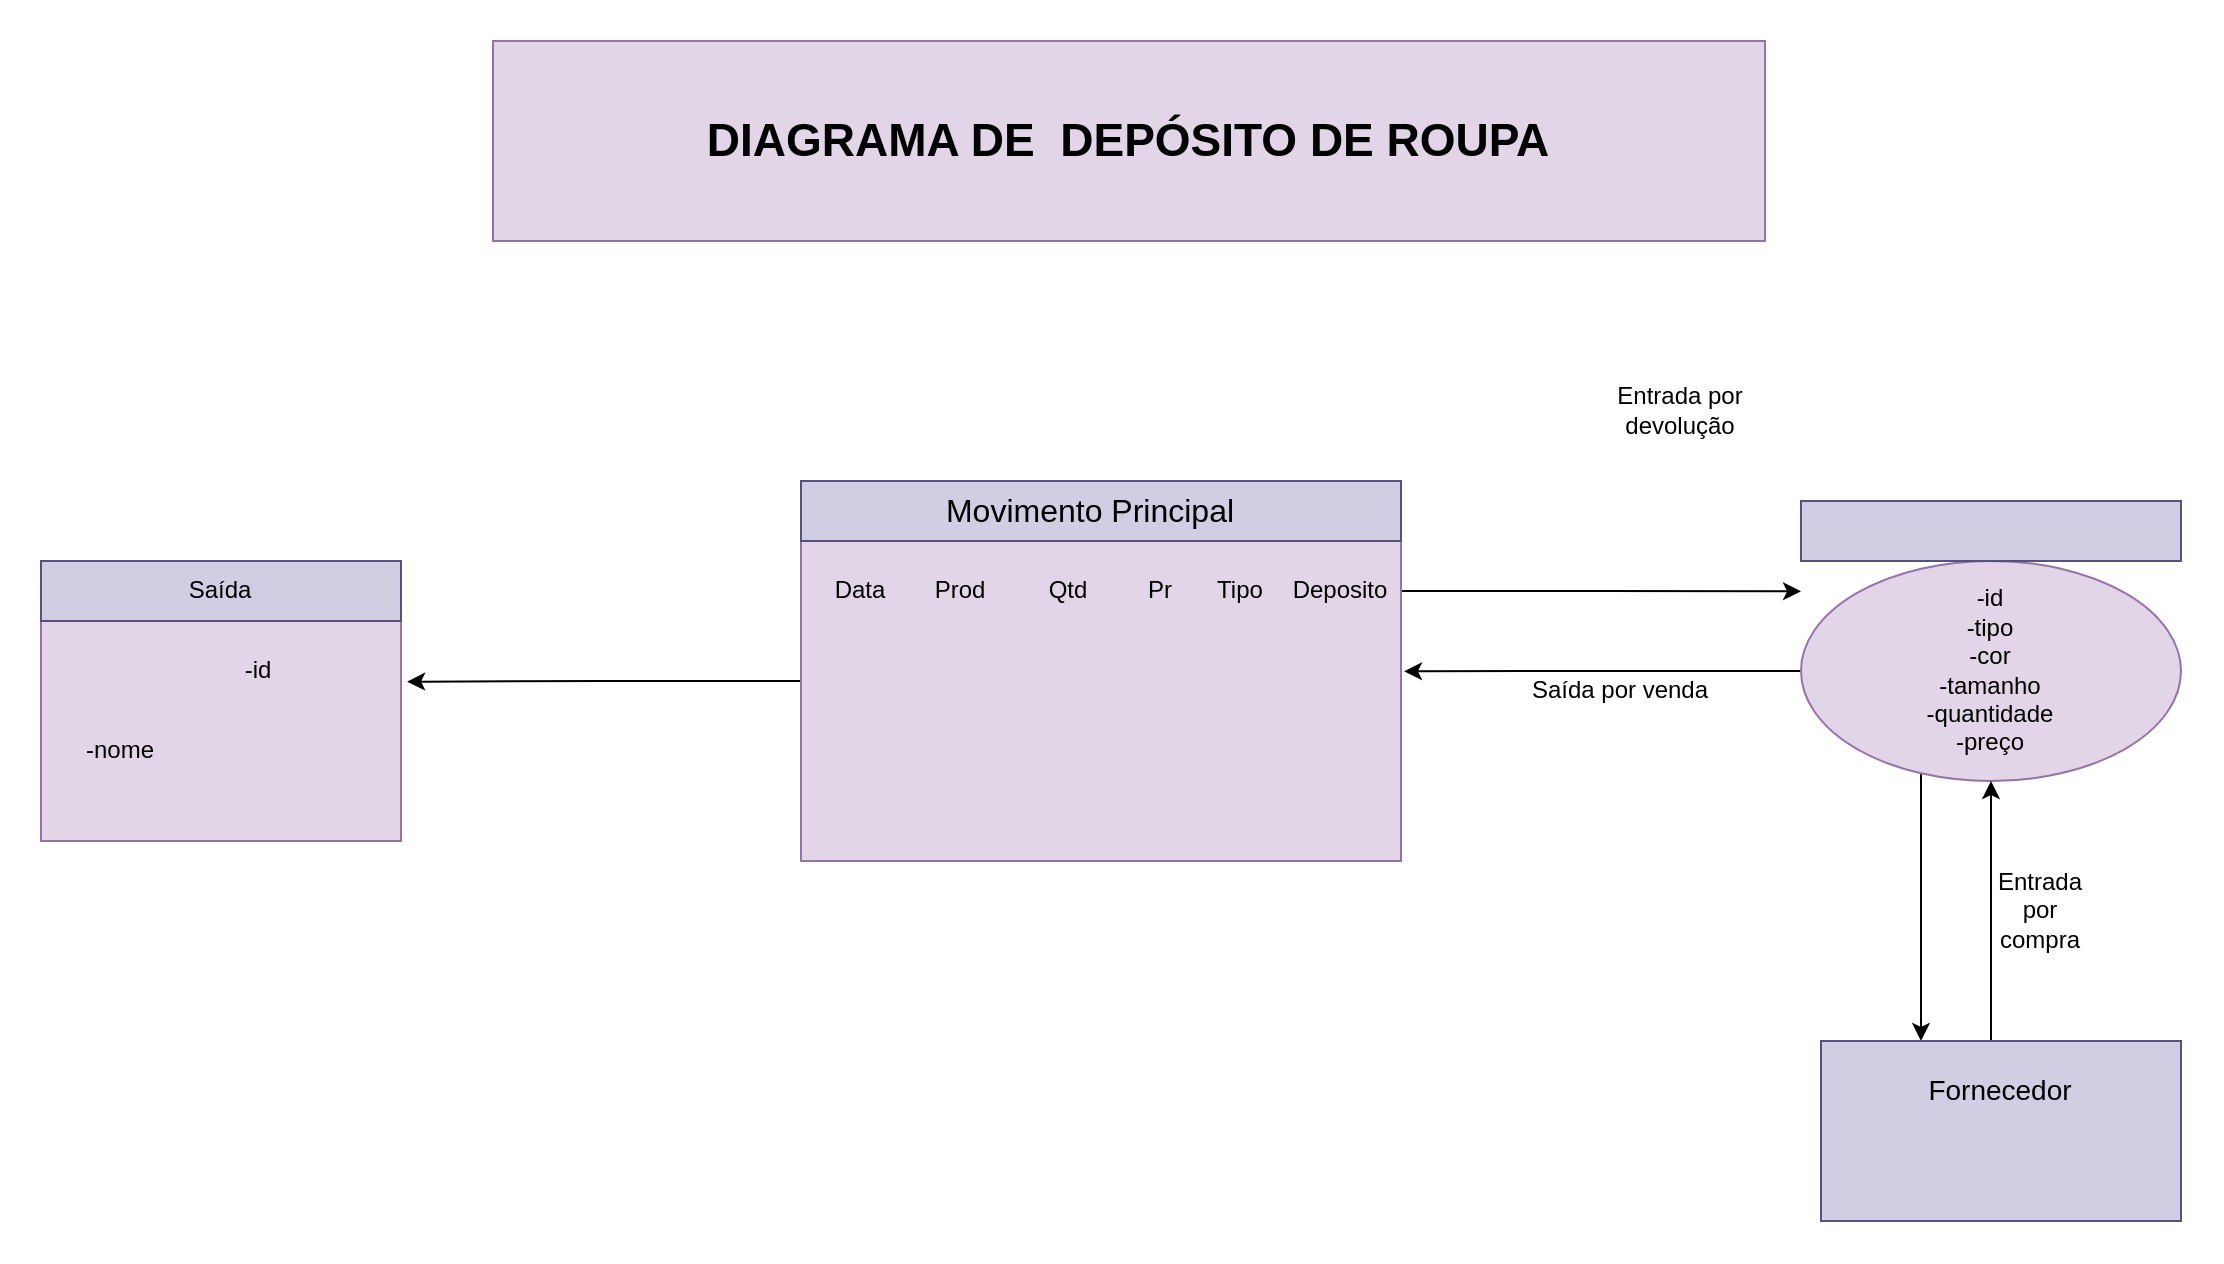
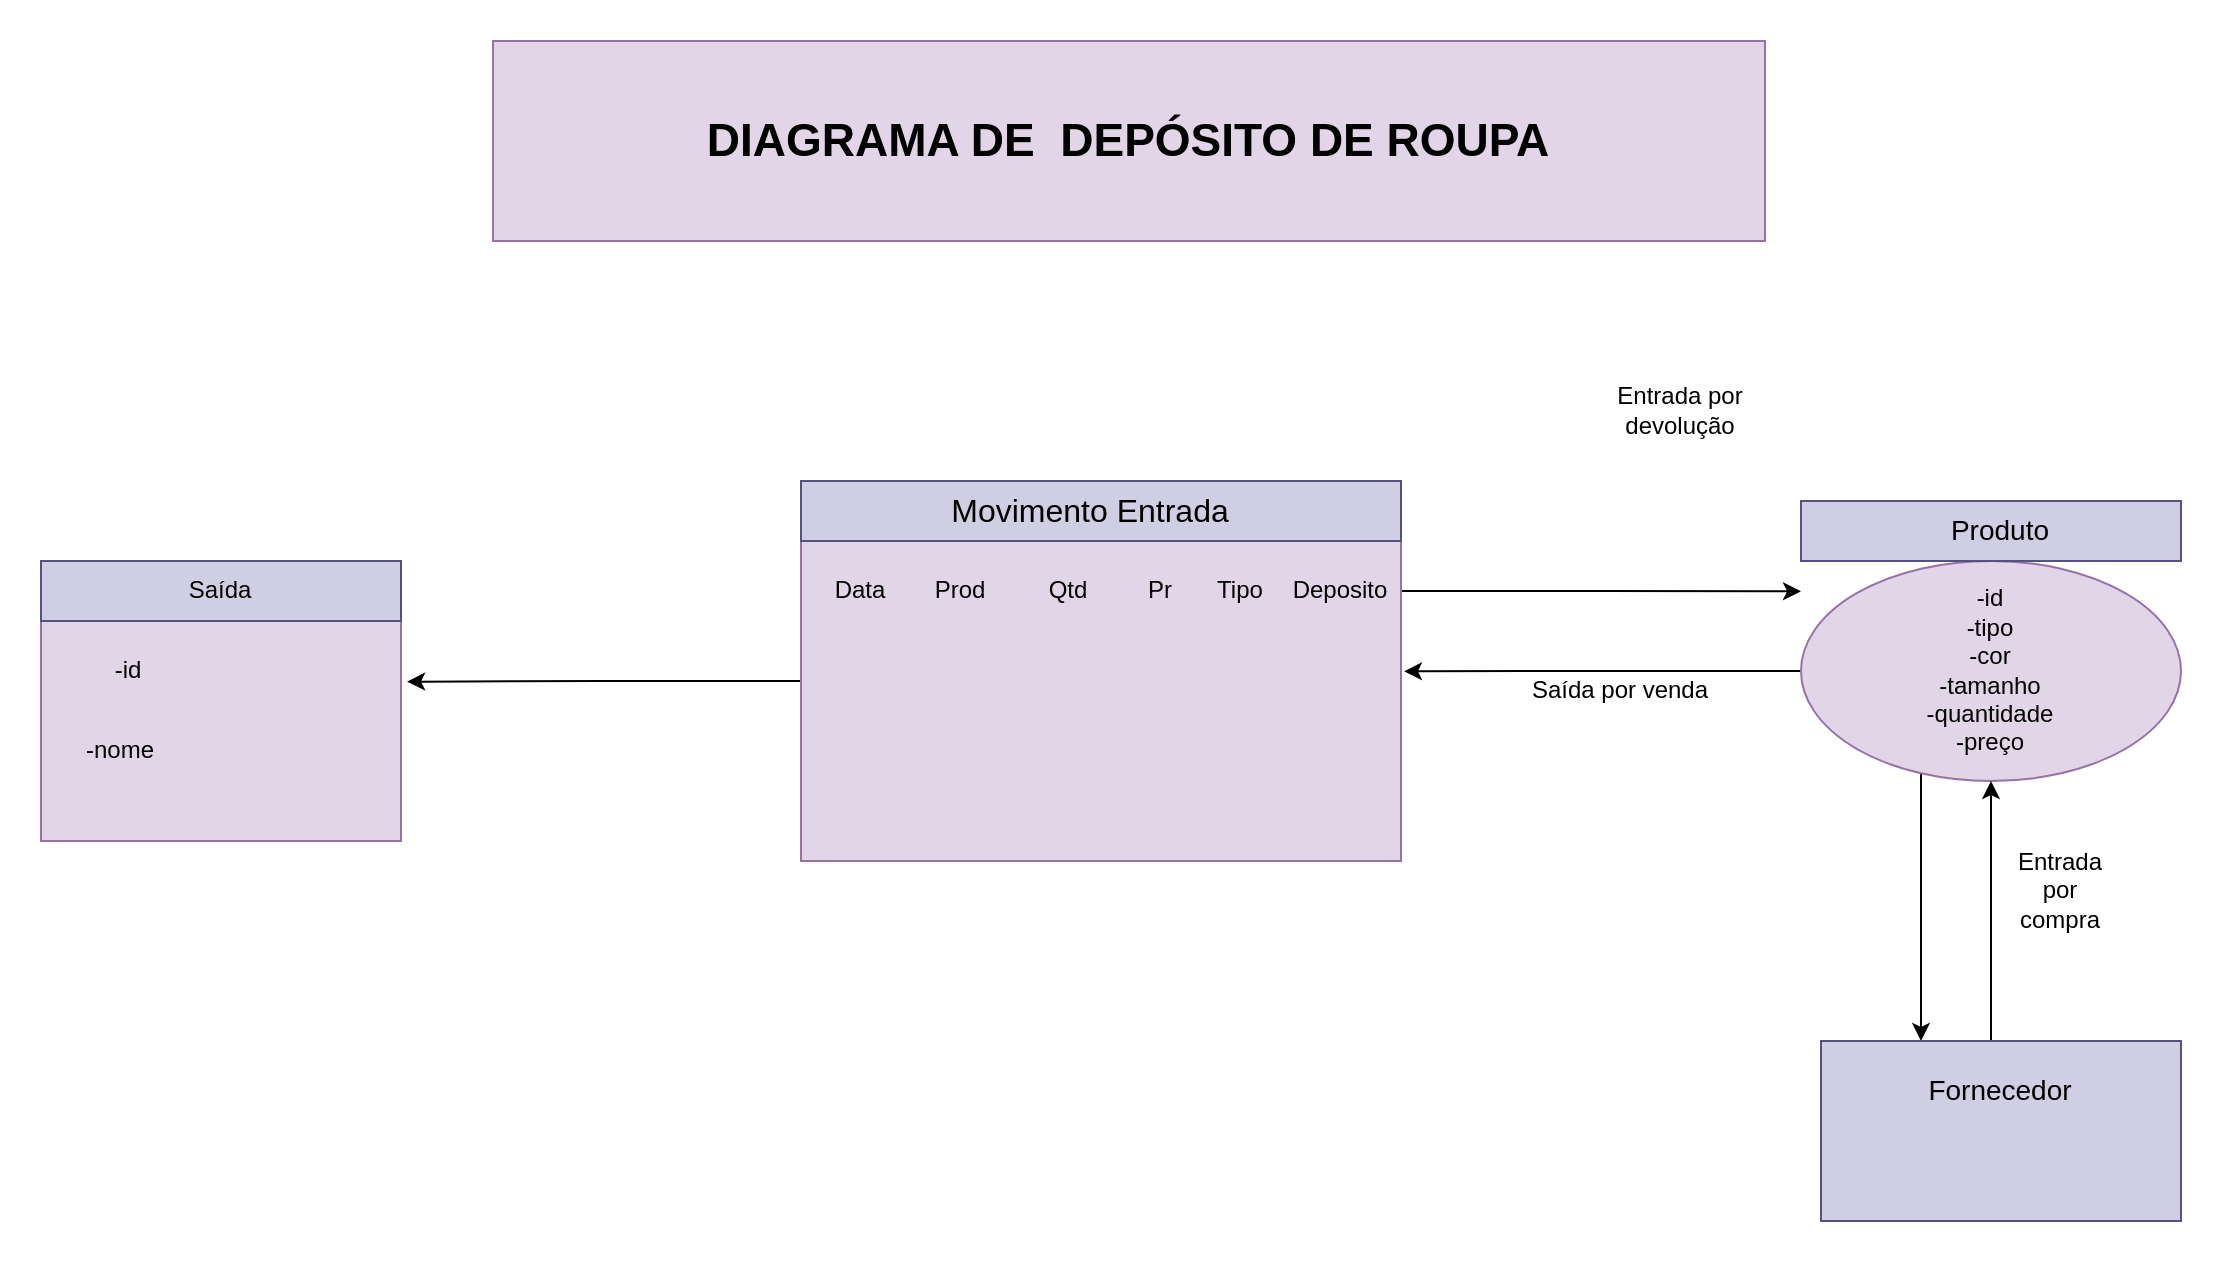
node "Movimento Principal": label "Movimento Principal" -> "Movimento Entrada"
node "Produto": added
node "-id": moved (259, 671) -> (129, 671)
node "Entrada por compra": moved (2041, 911) -> (2061, 891)
